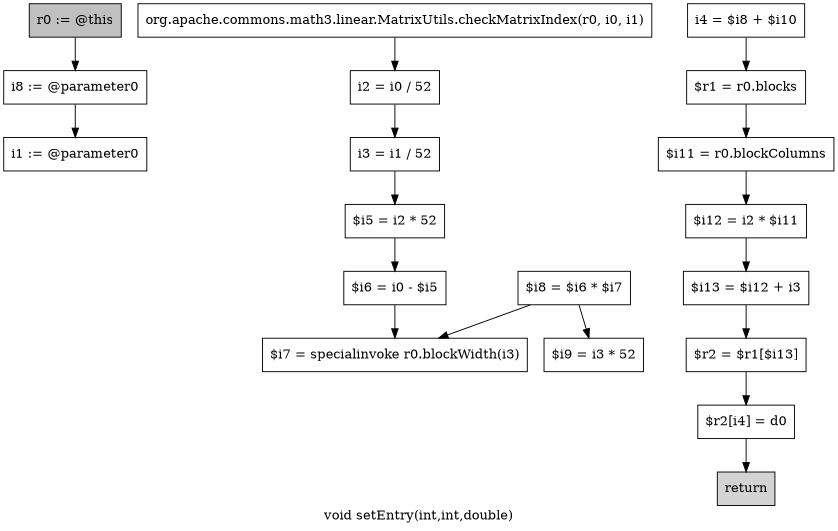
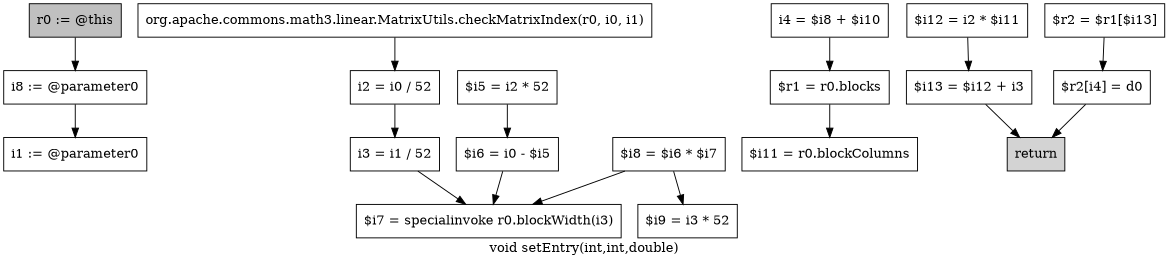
edge "i3 = i1 / 52" -> "$i5 = i2 * 52": now "i3 = i1 / 52" -> "$i7 = specialinvoke r0.blockWidth(i3)"
edge "$i11 = r0.blockColumns" -> "$i12 = i2 * $i11": removed
edge "$i13 = $i12 + i3" -> "$r2 = $r1[$i13]": now "$i13 = $i12 + i3" -> "return"
